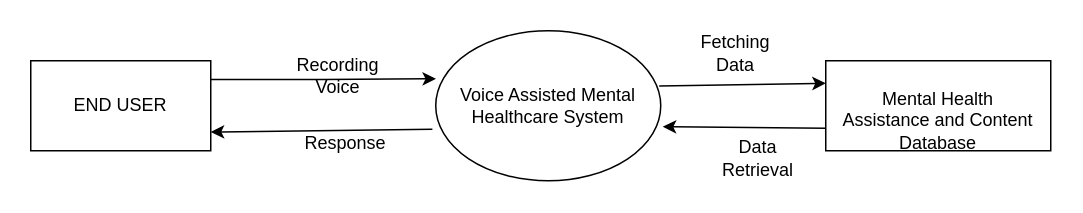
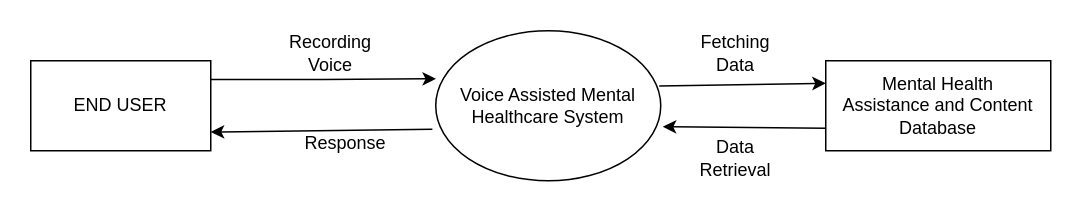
node "Recording Voice": moved (338, 76) -> (331, 53)
node "Mental Health Assistance and Content Database": moved (938, 121) -> (938, 106)
node "Data Retrieval": moved (758, 158) -> (736, 158)
